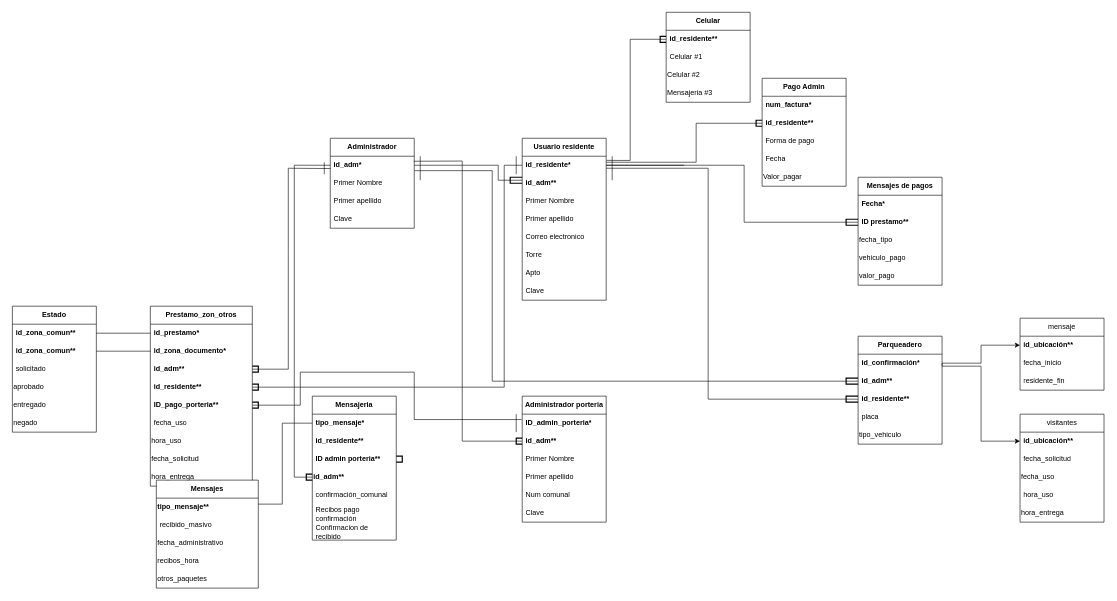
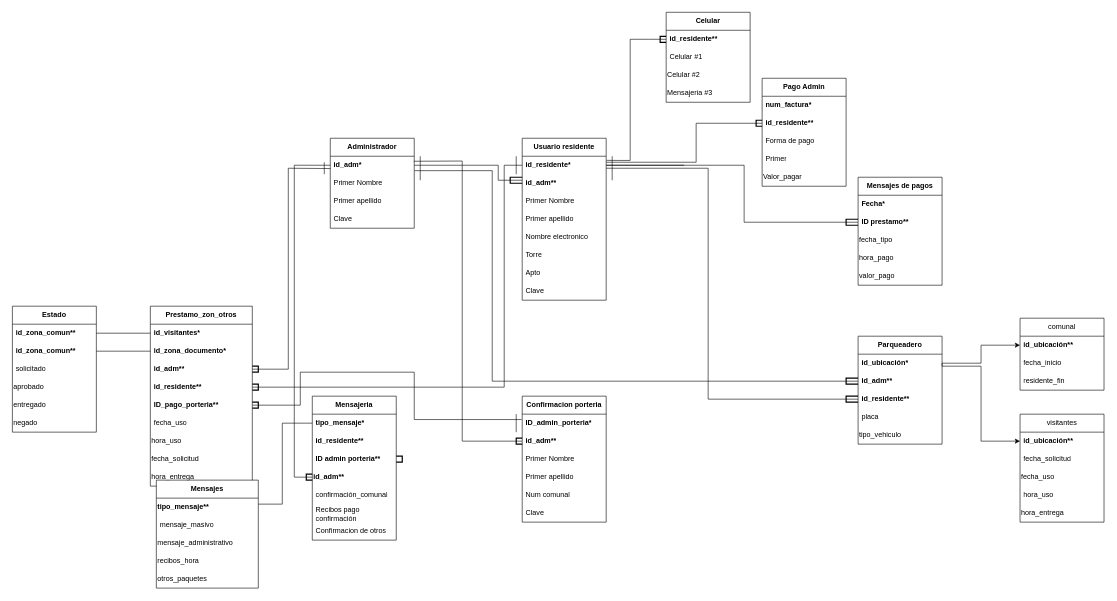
node "Fecha": label "Fecha" -> "Primer"
node "Correo electronico": label "Correo electronico" -> "Nombre electronico"
node "vehiculo_pago": label "vehiculo_pago" -> "hora_pago"
node "mensaje": label "mensaje" -> "comunal"
node "id_prestamo*": label "id_prestamo*" -> "id_visitantes*"
node "id_confirmación*": label "id_confirmación*" -> "id_ubicación*"
node "Administrador porteria": label "Administrador porteria" -> "Confirmacion porteria"
node "recibido_masivo": label "recibido_masivo" -> "mensaje_masivo"
node "Confirmacion de recibido": label "Confirmacion de recibido" -> "Confirmacion de otros"
node "fecha_administrativo": label "fecha_administrativo" -> "mensaje_administrativo"
